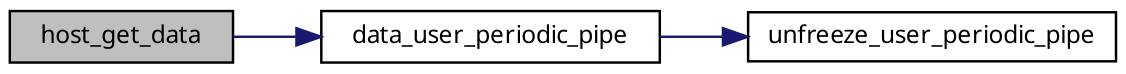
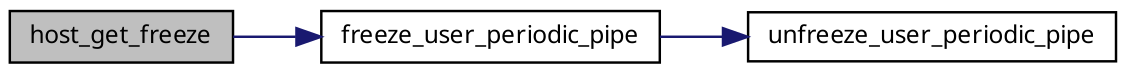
node "host_get_data": label "host_get_data" -> "host_get_freeze"
node "data_user_periodic_pipe": label "data_user_periodic_pipe" -> "freeze_user_periodic_pipe"
